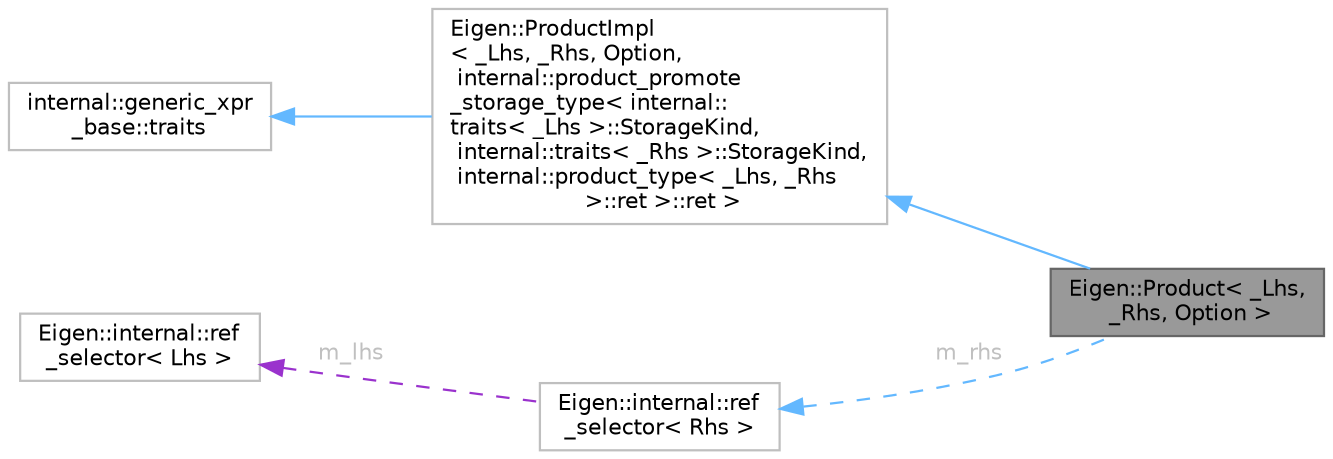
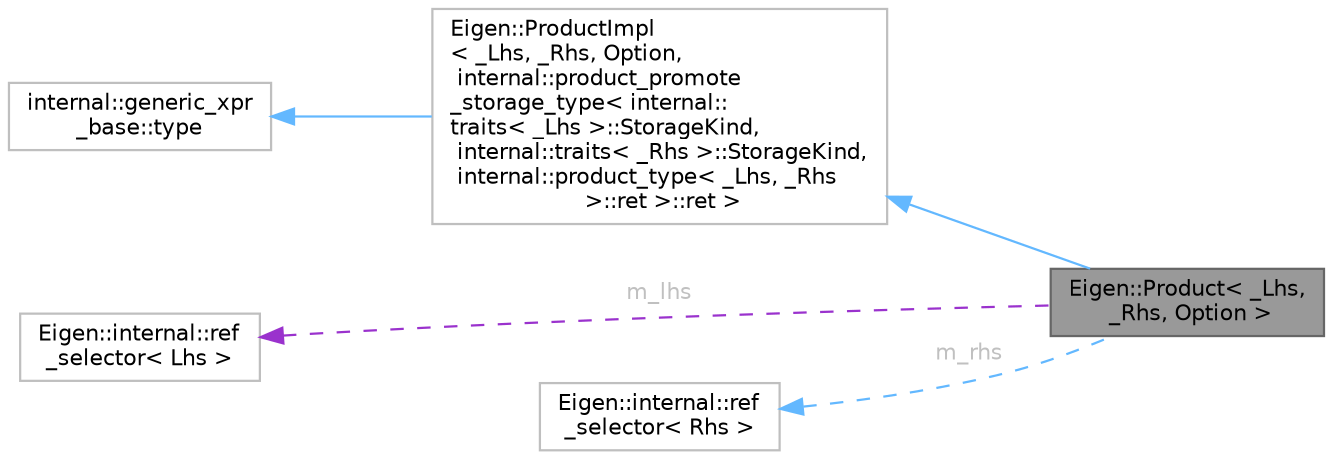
node "internal::generic_xpr _base::traits": label "internal::generic_xpr _base::traits" -> "internal::generic_xpr _base::type"
edge "Eigen::internal::ref _selector< Rhs >" -> "Eigen::internal::ref _selector< Lhs >": now "Eigen::Product< _Lhs, _Rhs, Option >" -> "Eigen::internal::ref _selector< Lhs >"
